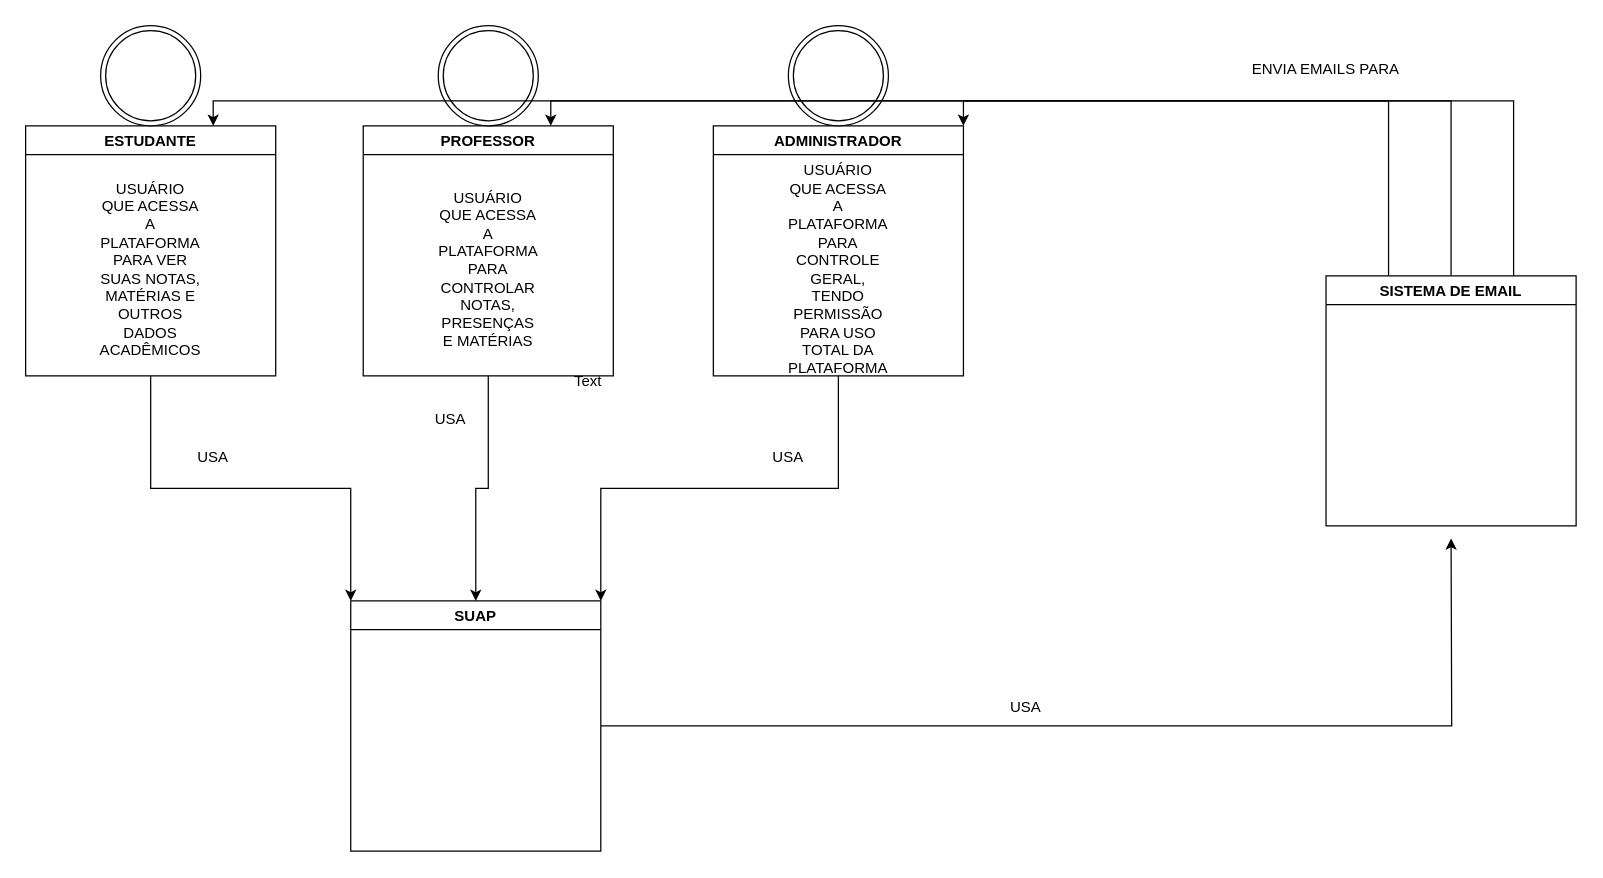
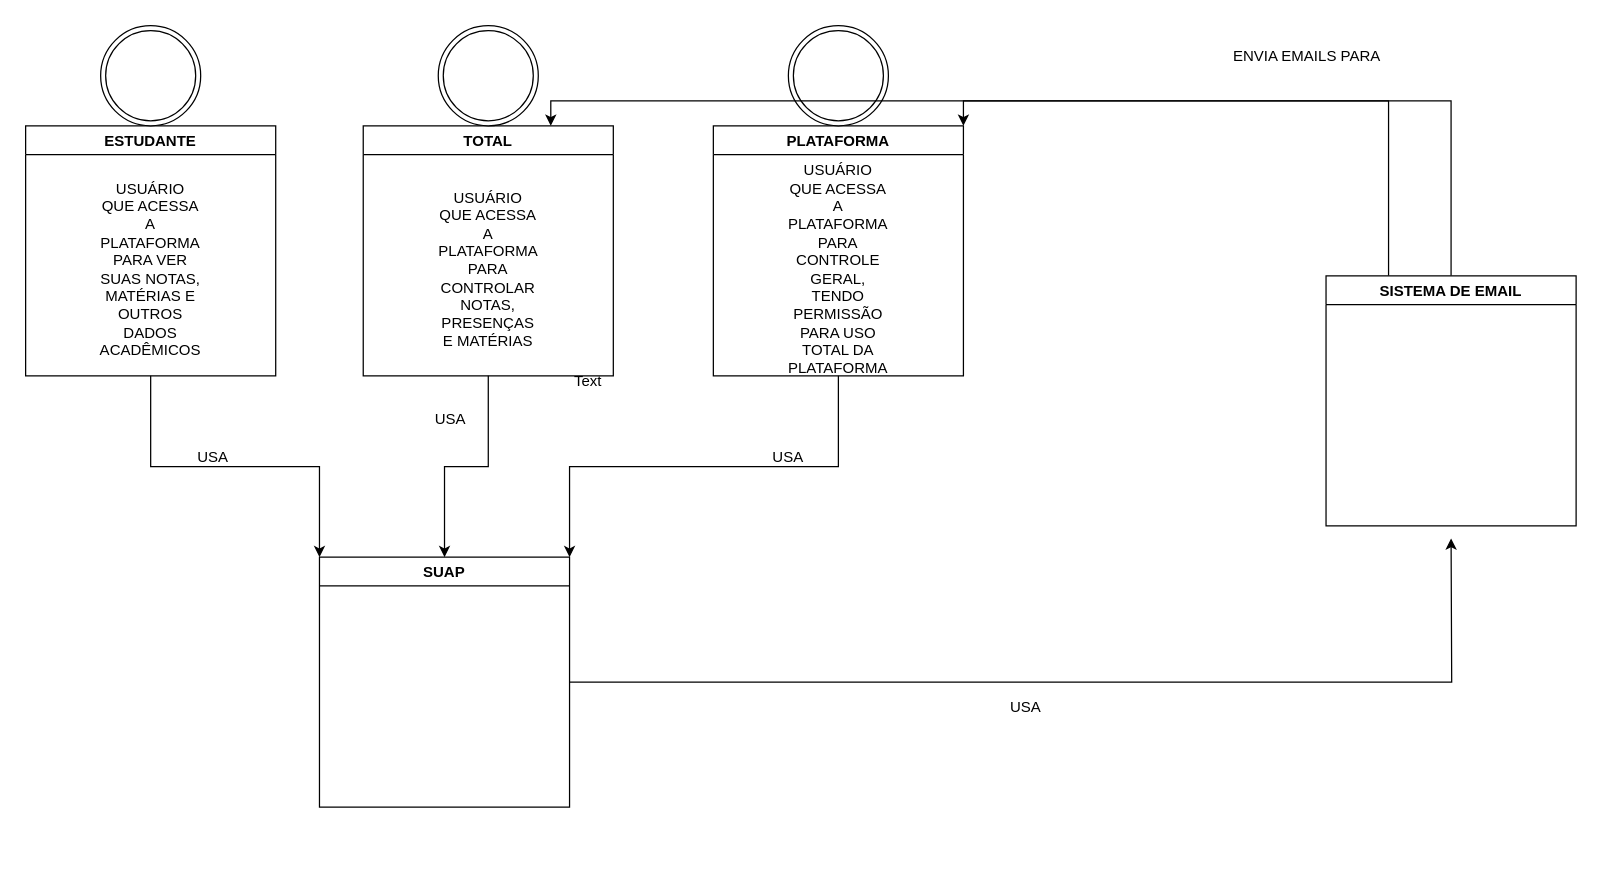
node "ENVIA EMAILS PARA": moved (1326, 69) -> (1307, 57)
edge "SISTEMA DE EMAIL" -> "ESTUDANTE": removed
node "PROFESSOR": label "PROFESSOR" -> "TOTAL"
node "ADMINISTRADOR": label "ADMINISTRADOR" -> "PLATAFORMA"
node "SUAP": moved (476, 726) -> (444, 682)
